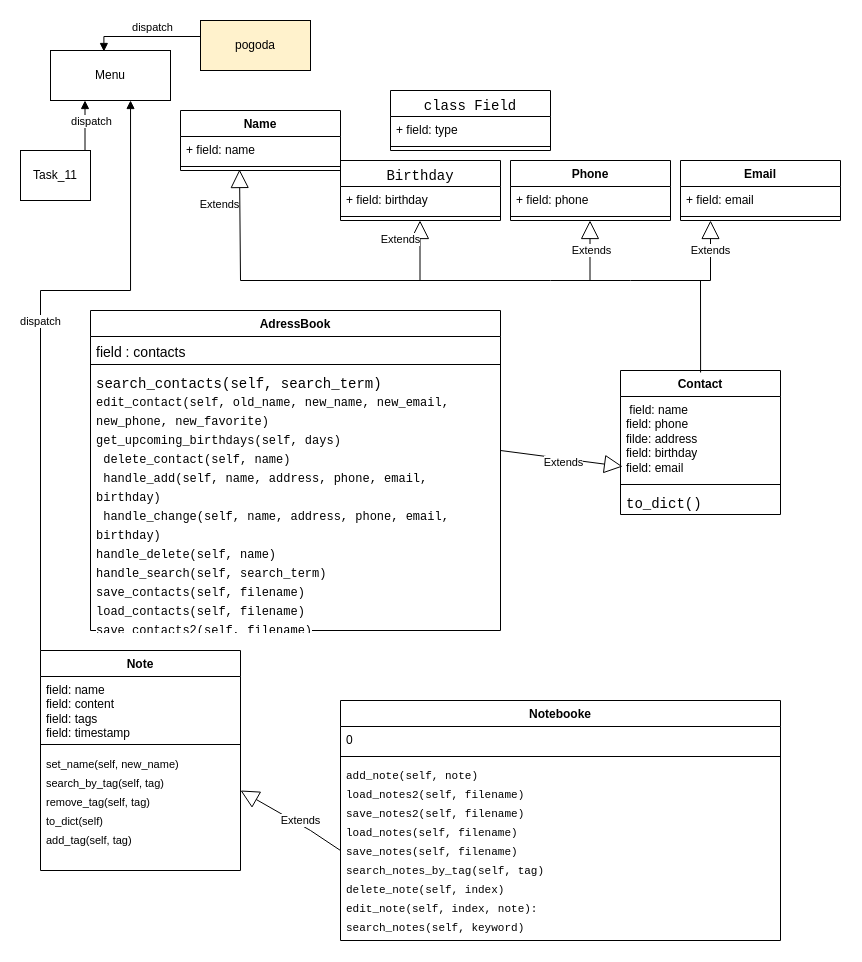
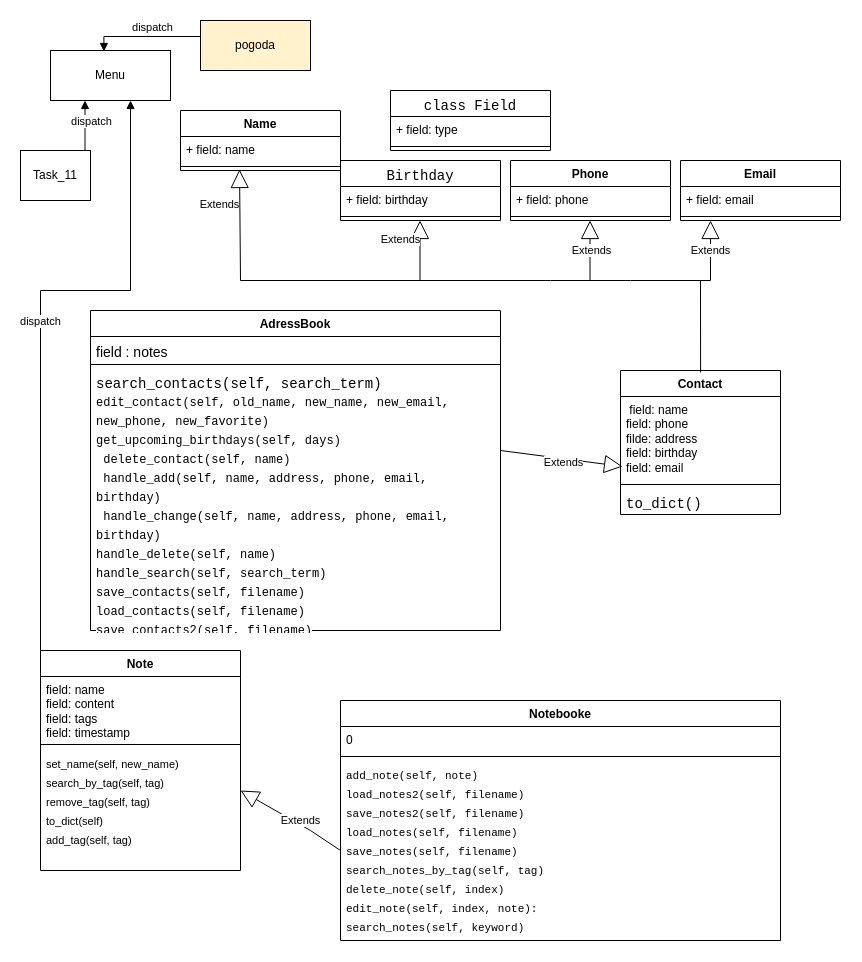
node "field : contacts": label "field : contacts" -> "field : notes"
